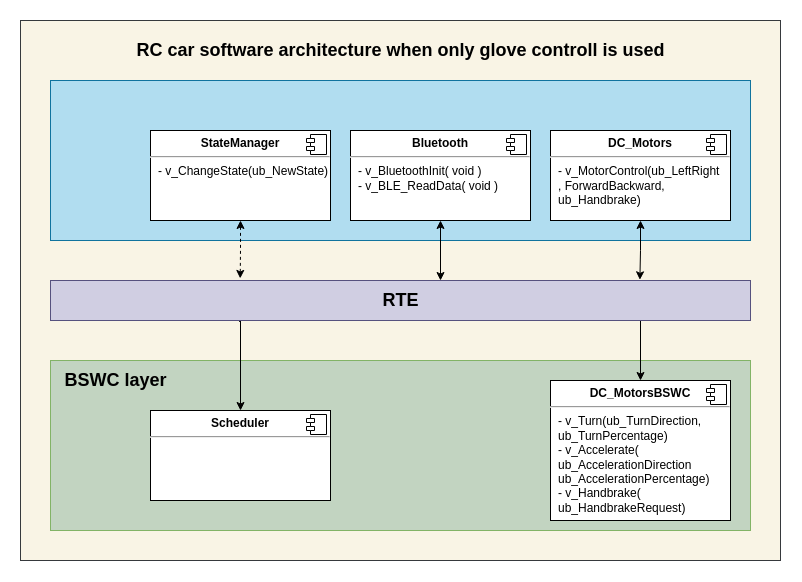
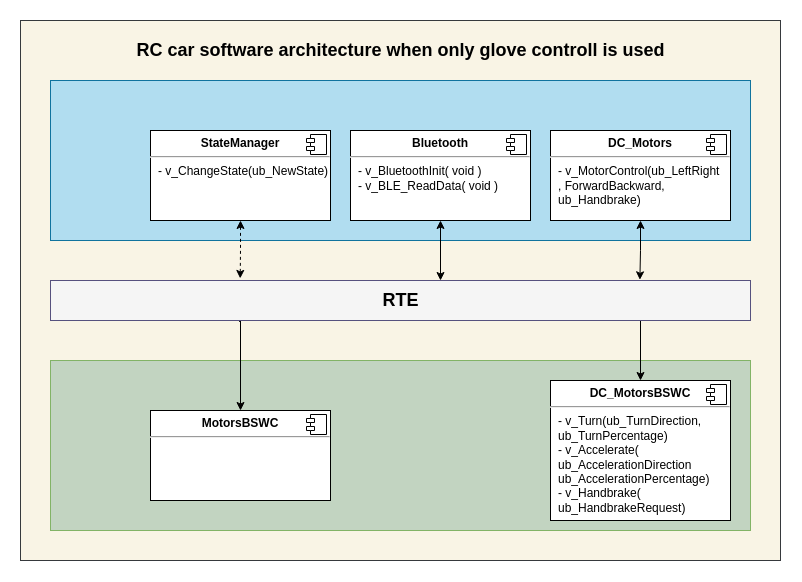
node "RTE": fillcolor #d0cee2 -> #f5f5f5
node "BSWC layer": removed
node "Scheduler": label "Scheduler" -> "MotorsBSWC"
